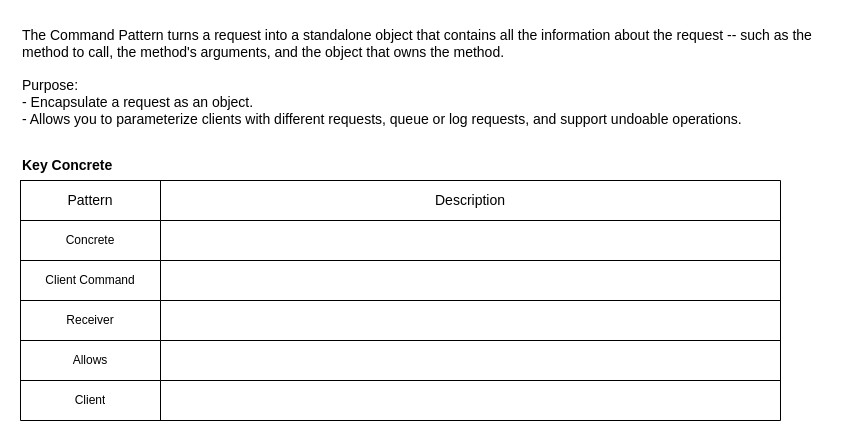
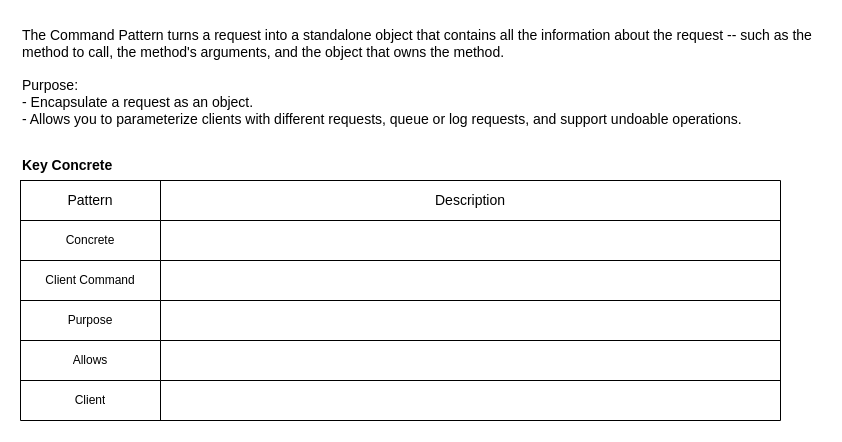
node "Receiver": label "Receiver" -> "Purpose"
